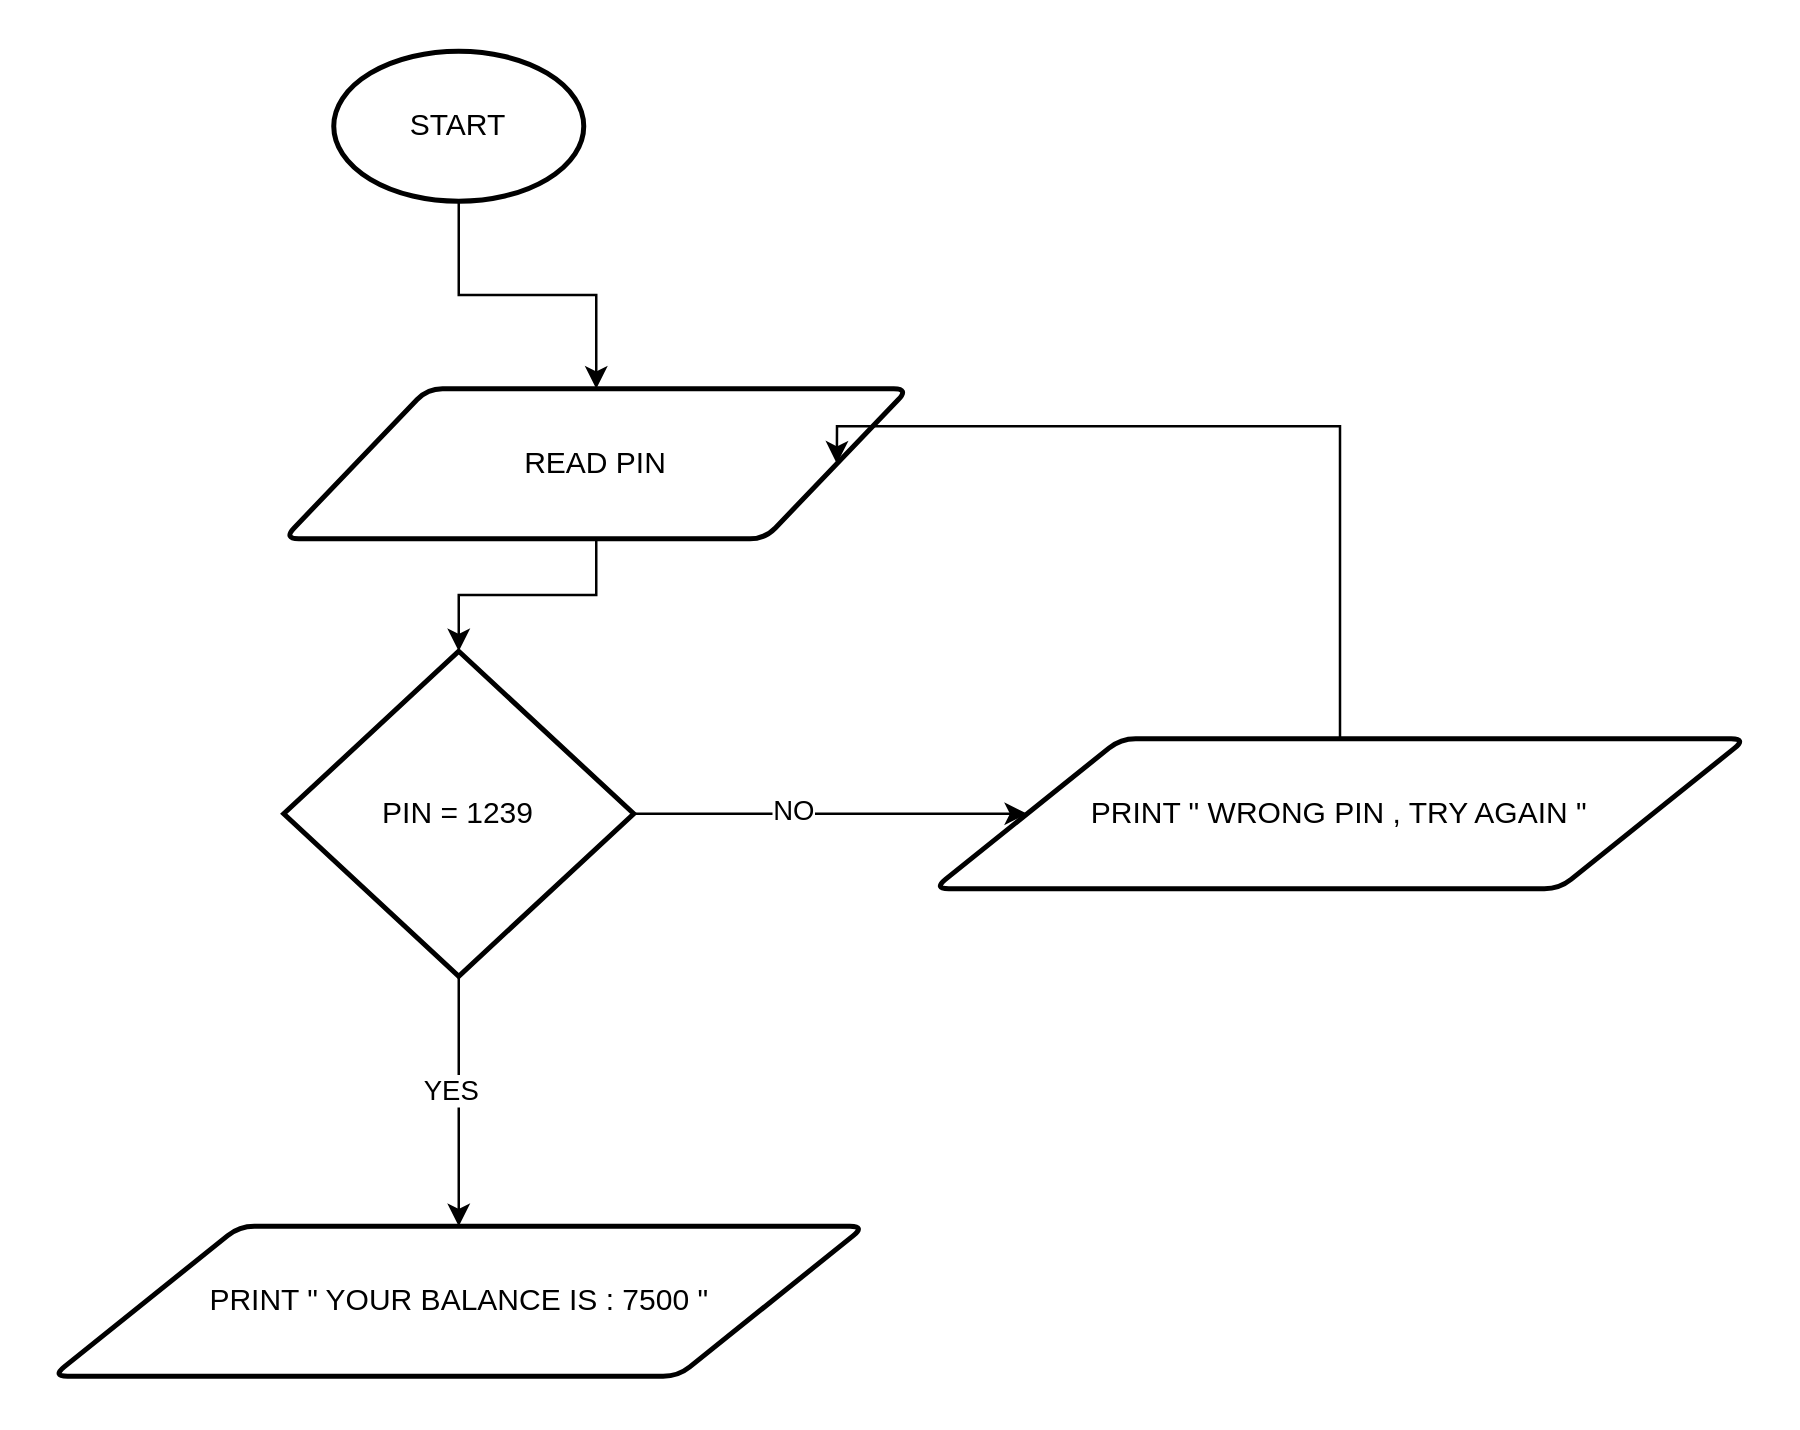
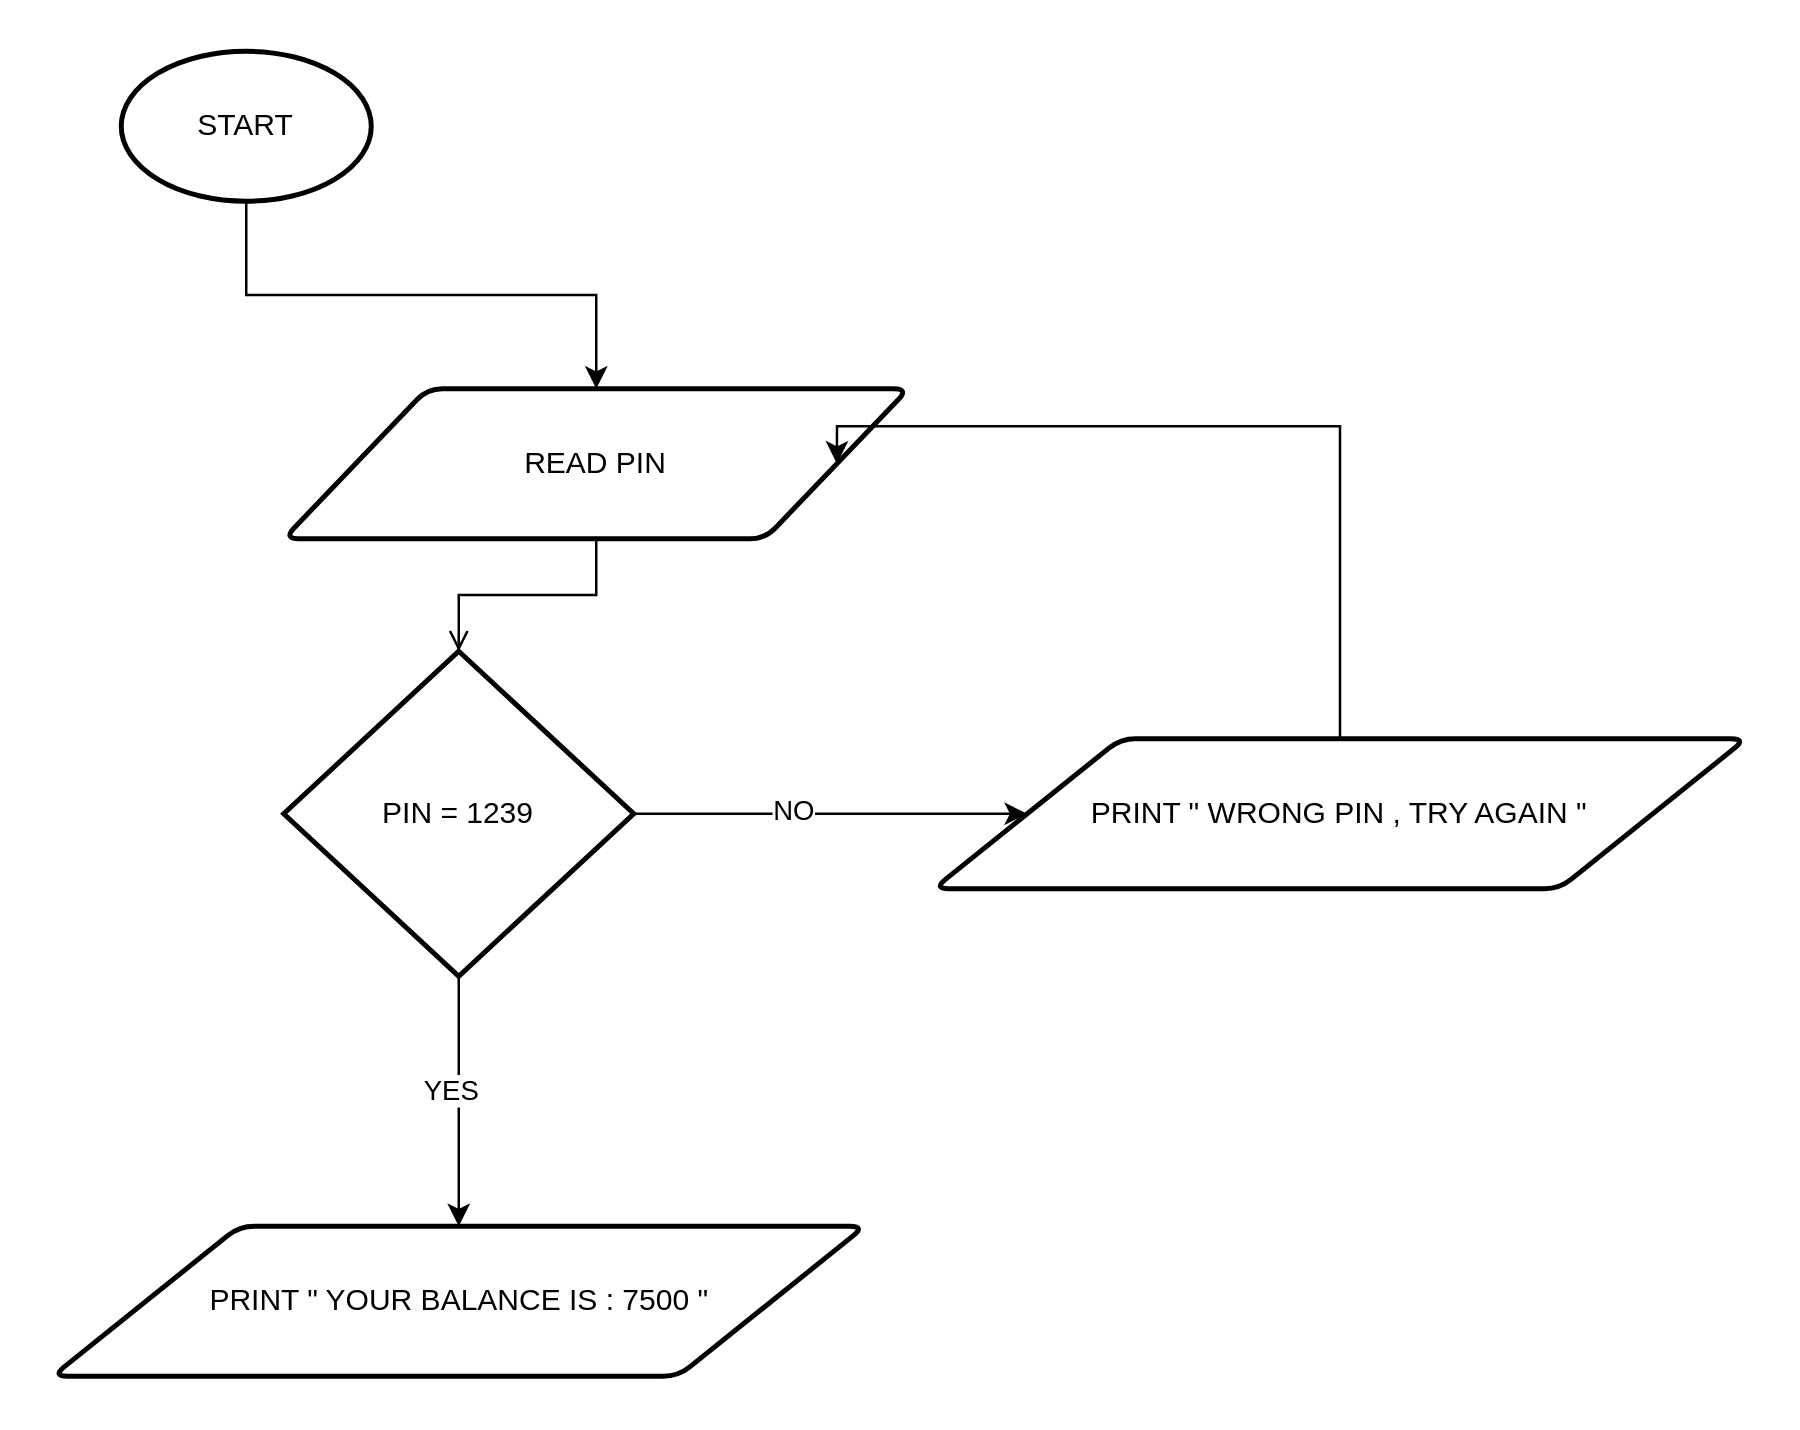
node "START": moved (459, 126) -> (246, 126)
edge "READ PIN" -> "PIN = 1239": arrowhead classic -> open
